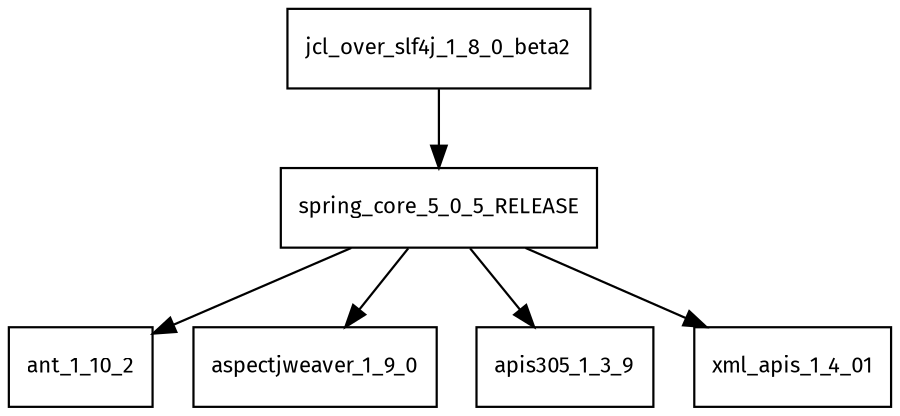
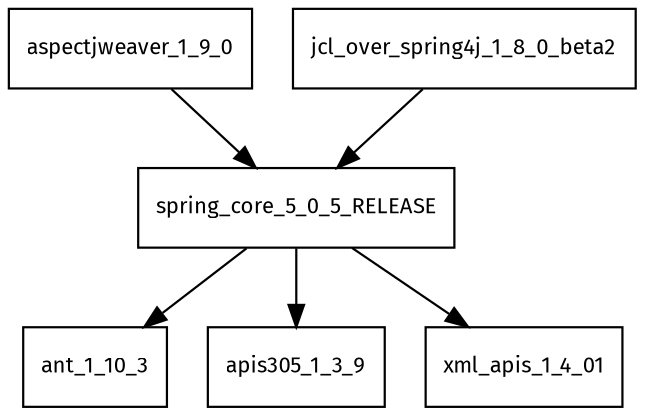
node "jcl_over_slf4j_1_8_0_beta2": label "jcl_over_slf4j_1_8_0_beta2" -> "jcl_over_spring4j_1_8_0_beta2"
edge "spring_core_5_0_5_RELEASE" -> "aspectjweaver_1_9_0": reversed
node "ant_1_10_2": label "ant_1_10_2" -> "ant_1_10_3"
